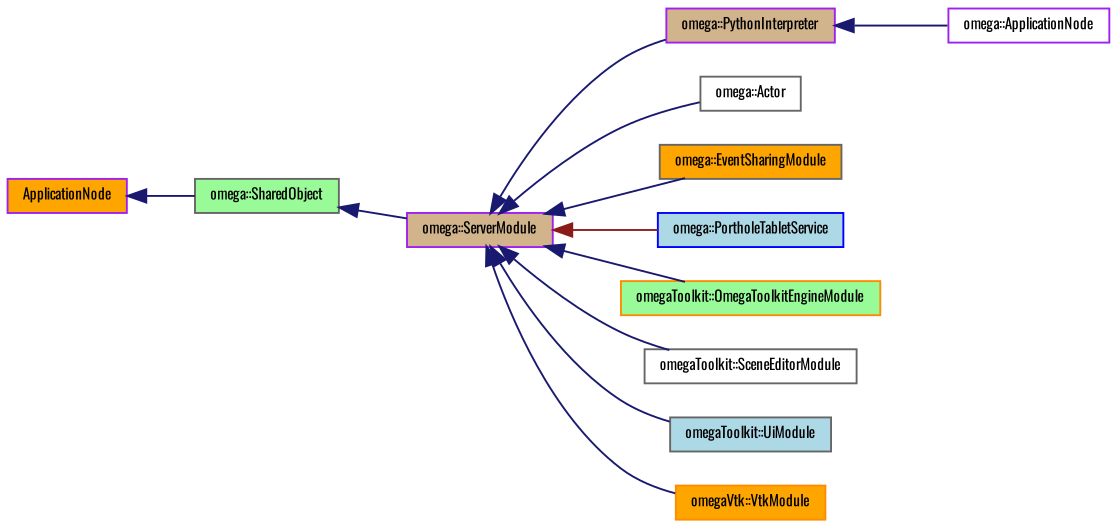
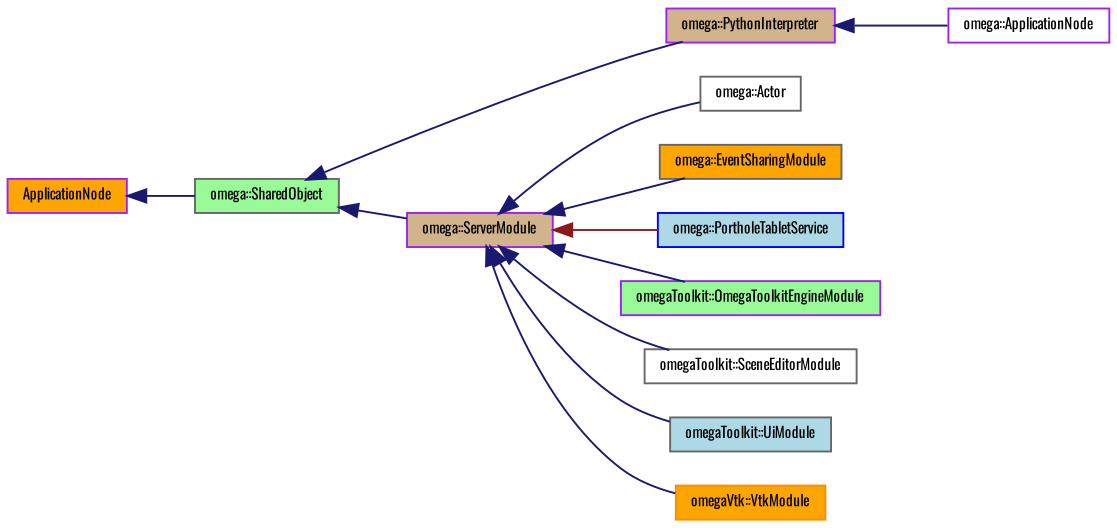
edge "omega::PythonInterpreter" -> "omega::ServerModule": now "omega::PythonInterpreter" -> "omega::SharedObject"
node "omegaToolkit::OmegaToolkitEngineModule": color darkorange -> purple
